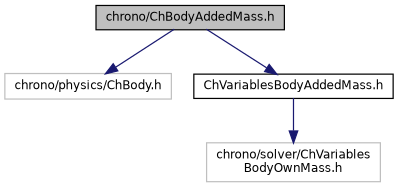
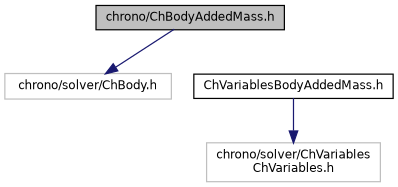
edge "chrono/ChBodyAddedMass.h" -> "ChVariablesBodyAddedMass.h": removed
node "chrono/physics/ChBody.h": label "chrono/physics/ChBody.h" -> "chrono/solver/ChBody.h"
node "chrono/solver/ChVariables BodyOwnMass.h": label "chrono/solver/ChVariables BodyOwnMass.h" -> "chrono/solver/ChVariables ChVariables.h"
